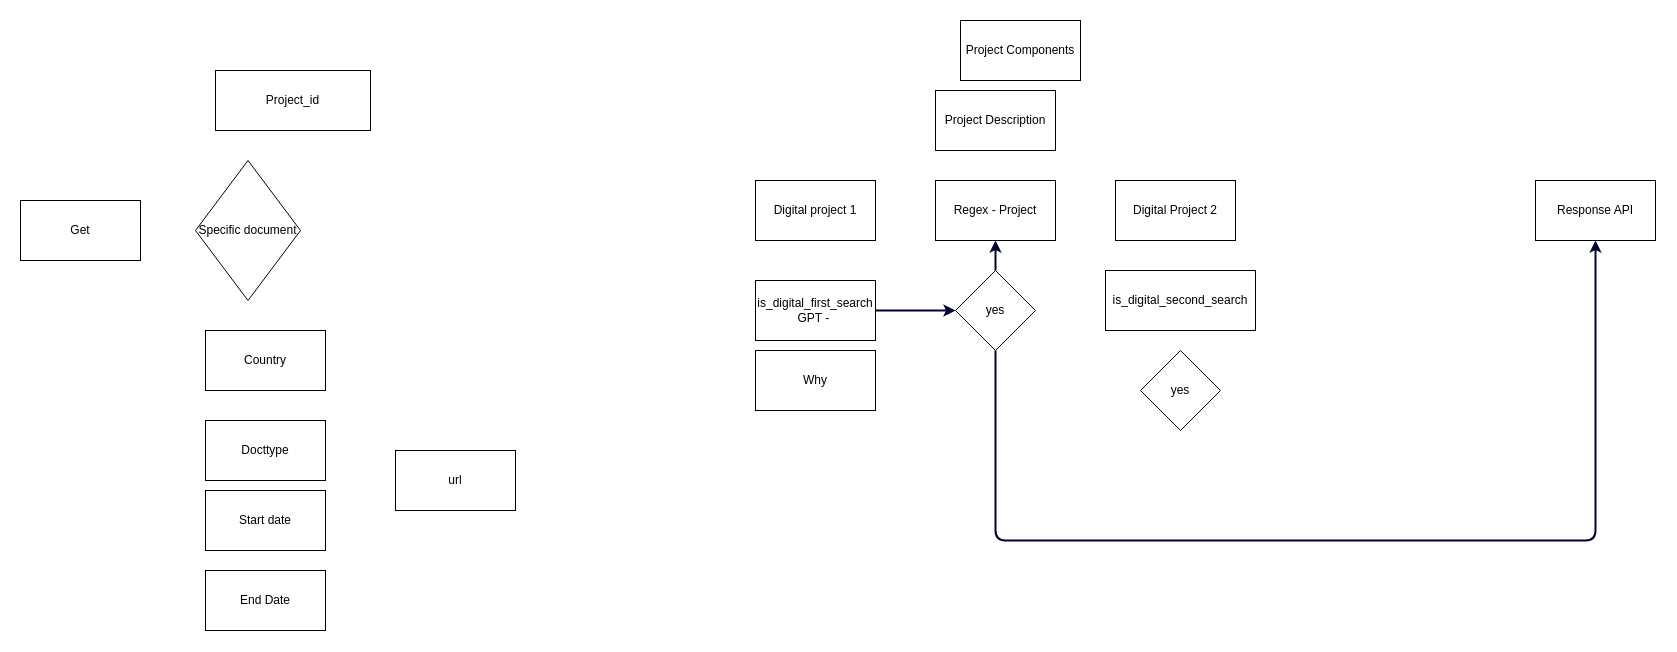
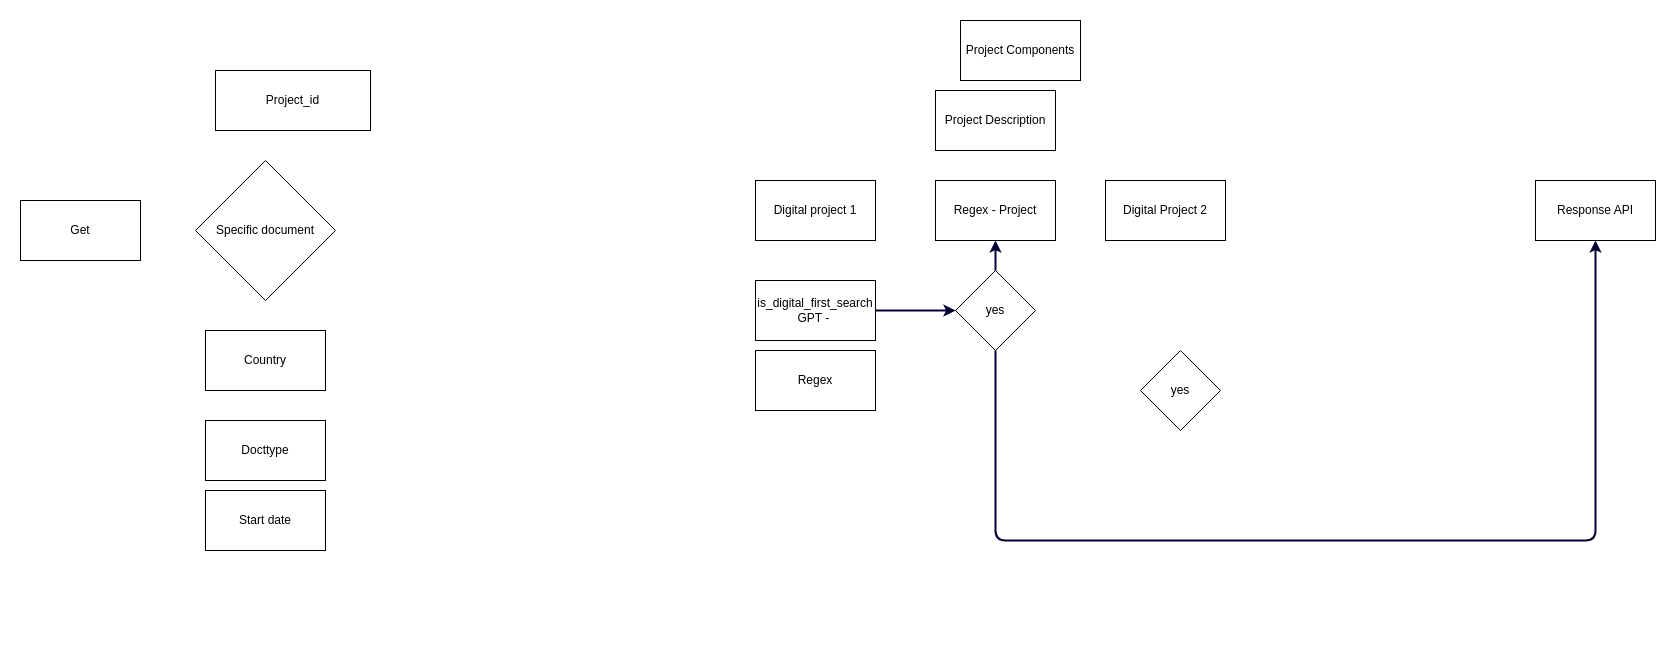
node "Digital Project 2": moved (1176, 211) -> (1166, 211)
node "Specific document": size 105x140 -> 140x140
node "is_digital_second_search": removed
node "Why": label "Why" -> "Regex"
node "url": removed
node "End Date": removed
